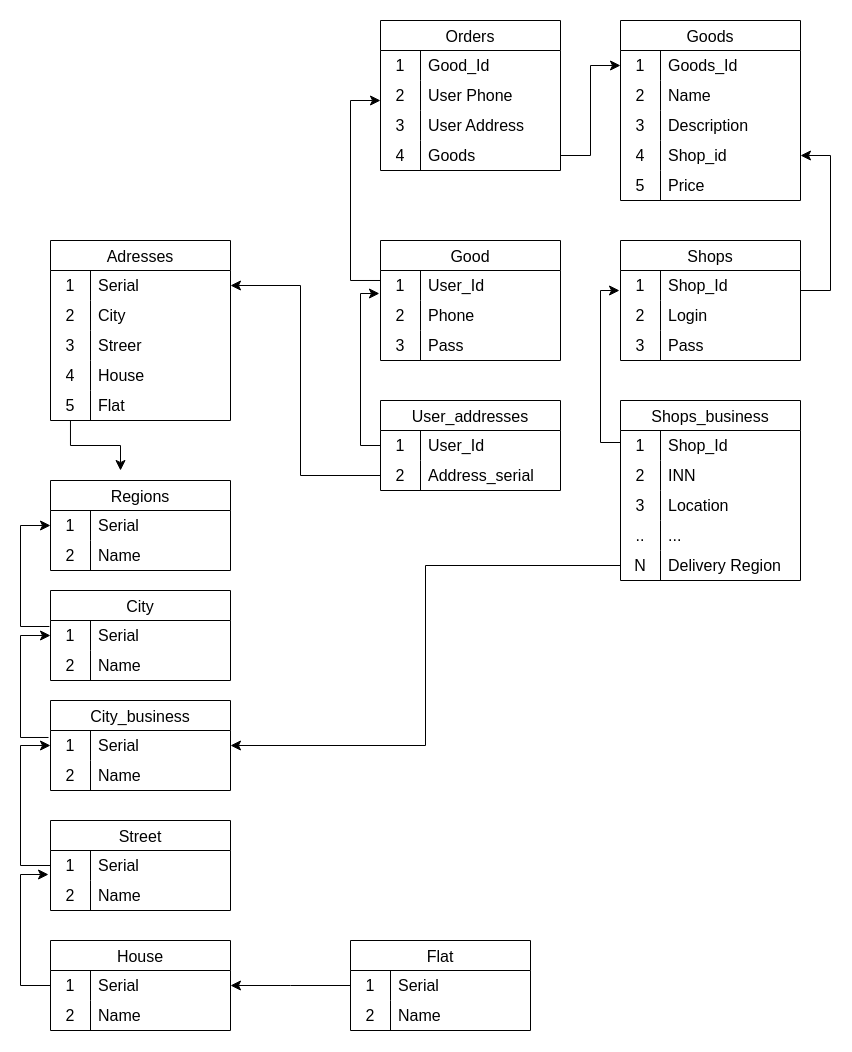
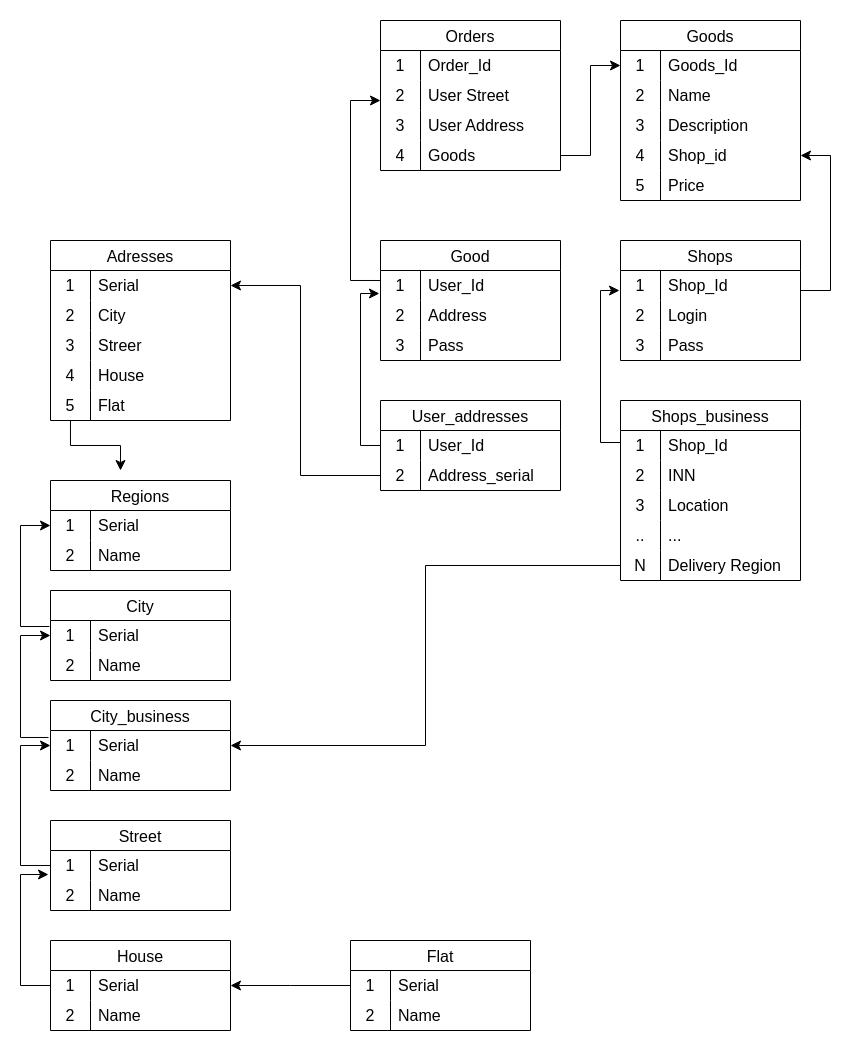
node "Good_Id": label "Good_Id" -> "Order_Id"
node "User Phone": label "User Phone" -> "User Street"
node "Phone": label "Phone" -> "Address"
